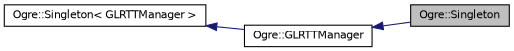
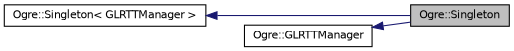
edge "Ogre::GLRTTManager" -> "Ogre::Singleton< GLRTTManager >": now "Ogre::Singleton" -> "Ogre::Singleton< GLRTTManager >"
